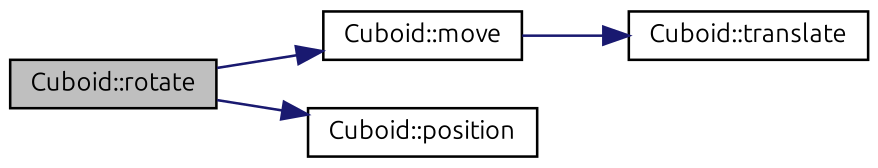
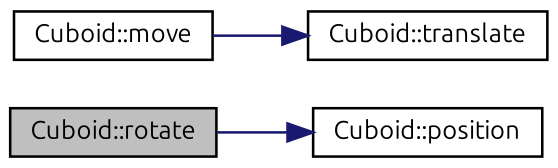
edge "Cuboid::rotate" -> "Cuboid::move": removed
